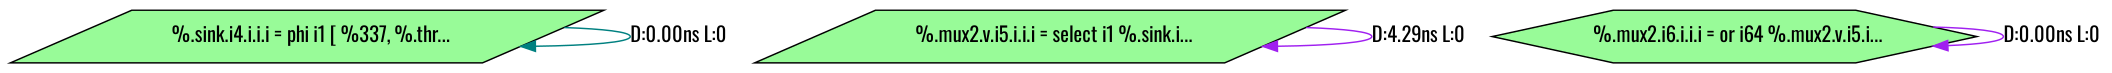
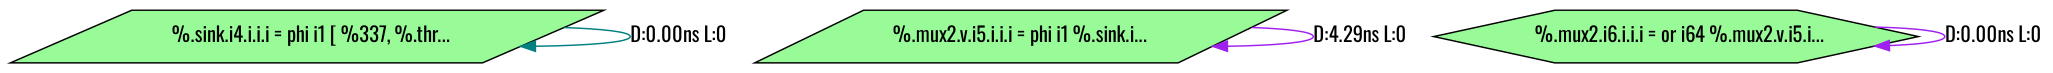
node "%.mux2.v.i5.i.i.i = select i1 %.sink.i...": label "%.mux2.v.i5.i.i.i = select i1 %.sink.i..." -> "%.mux2.v.i5.i.i.i = phi i1 %.sink.i..."
